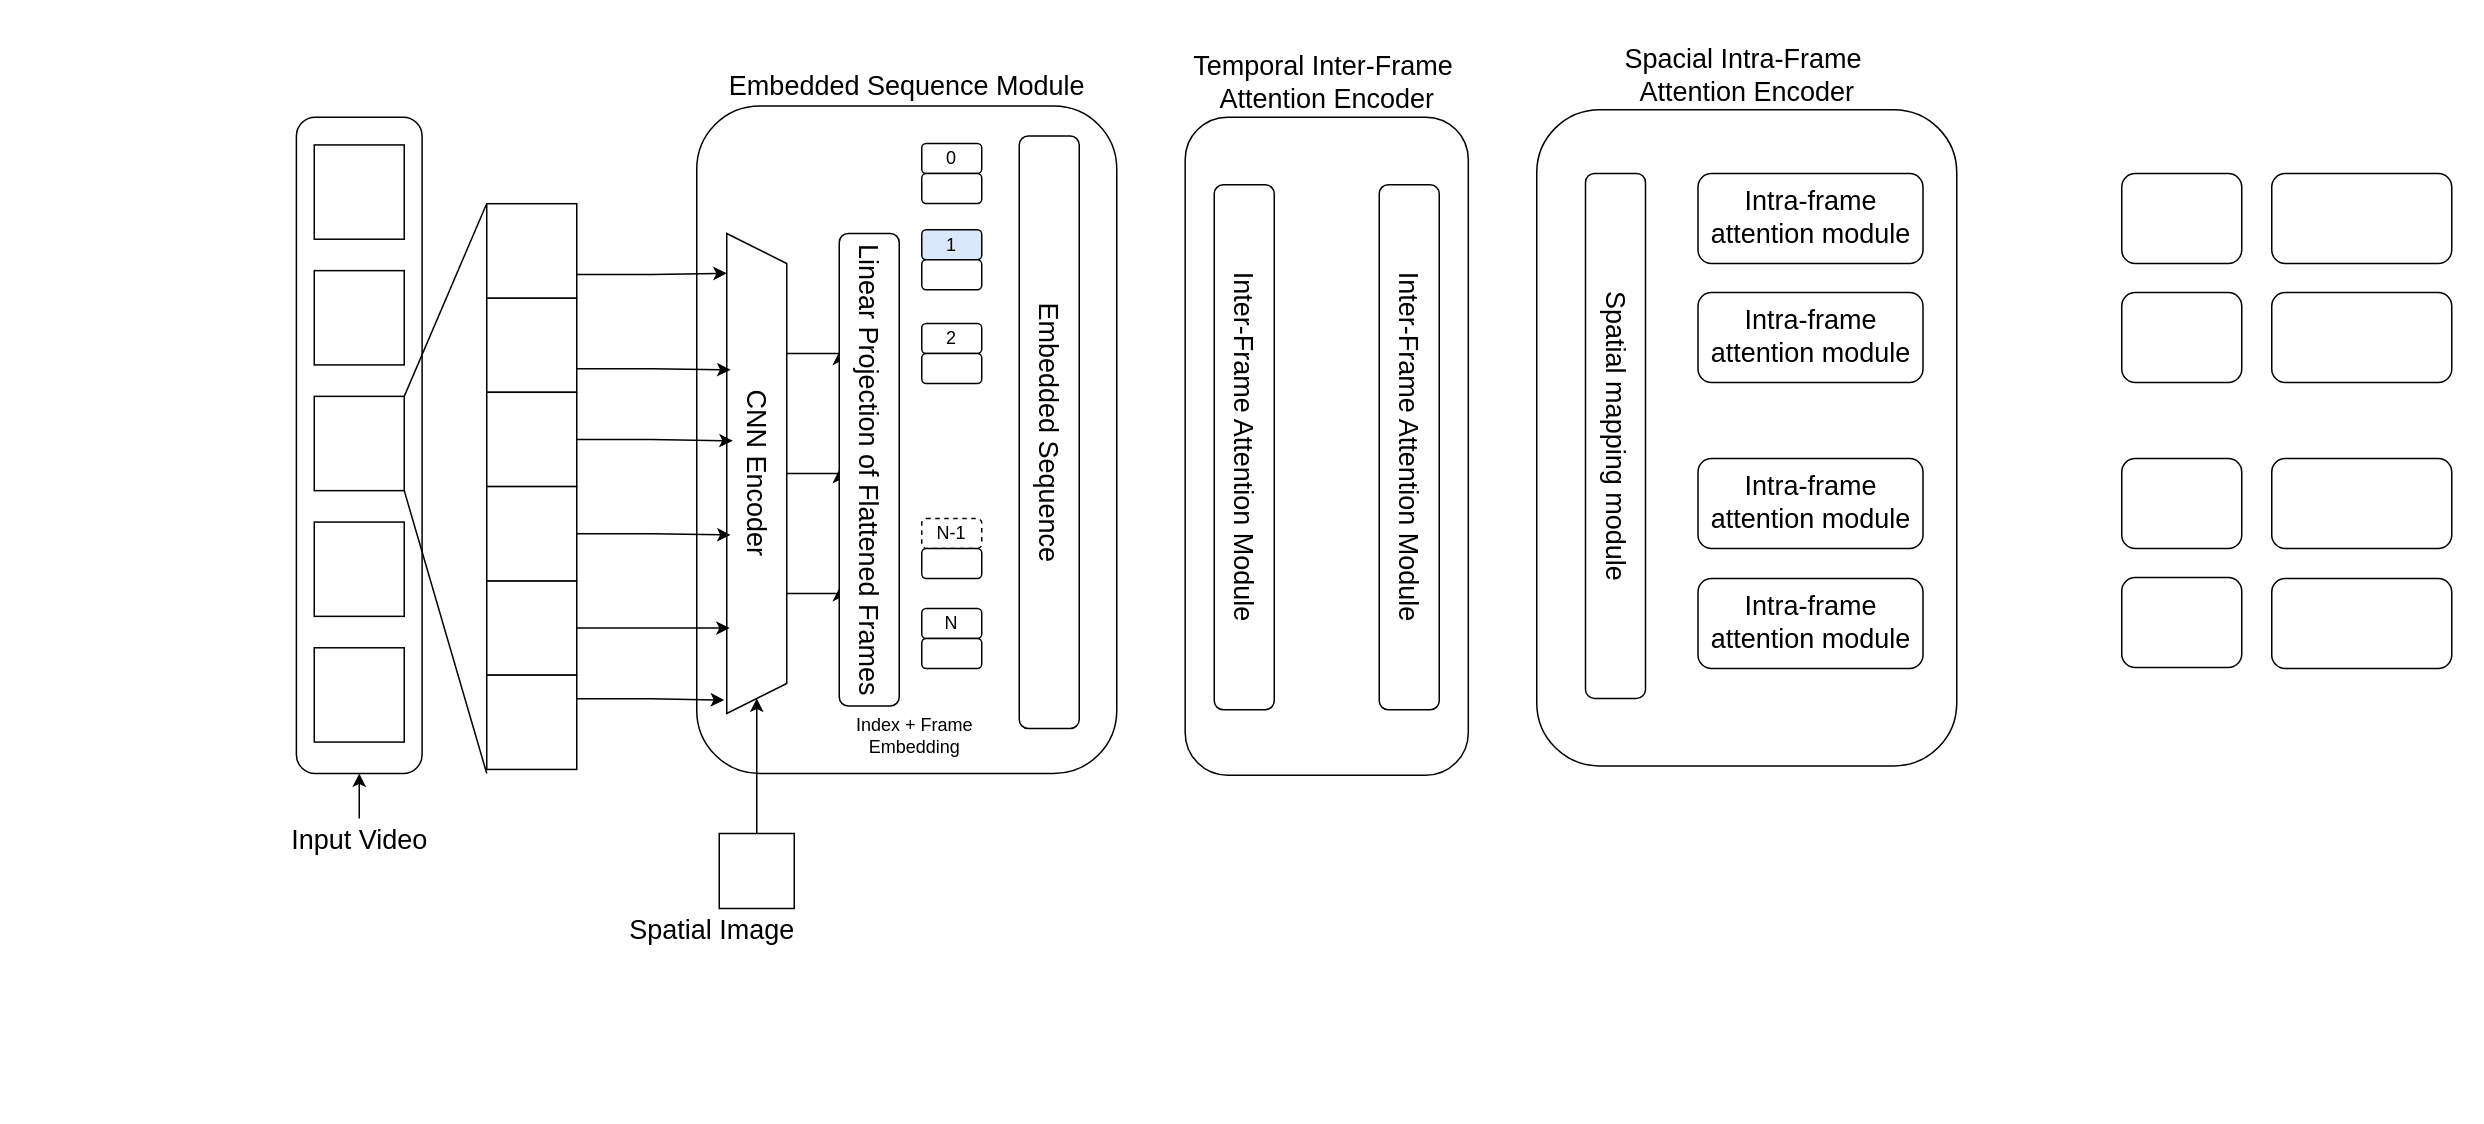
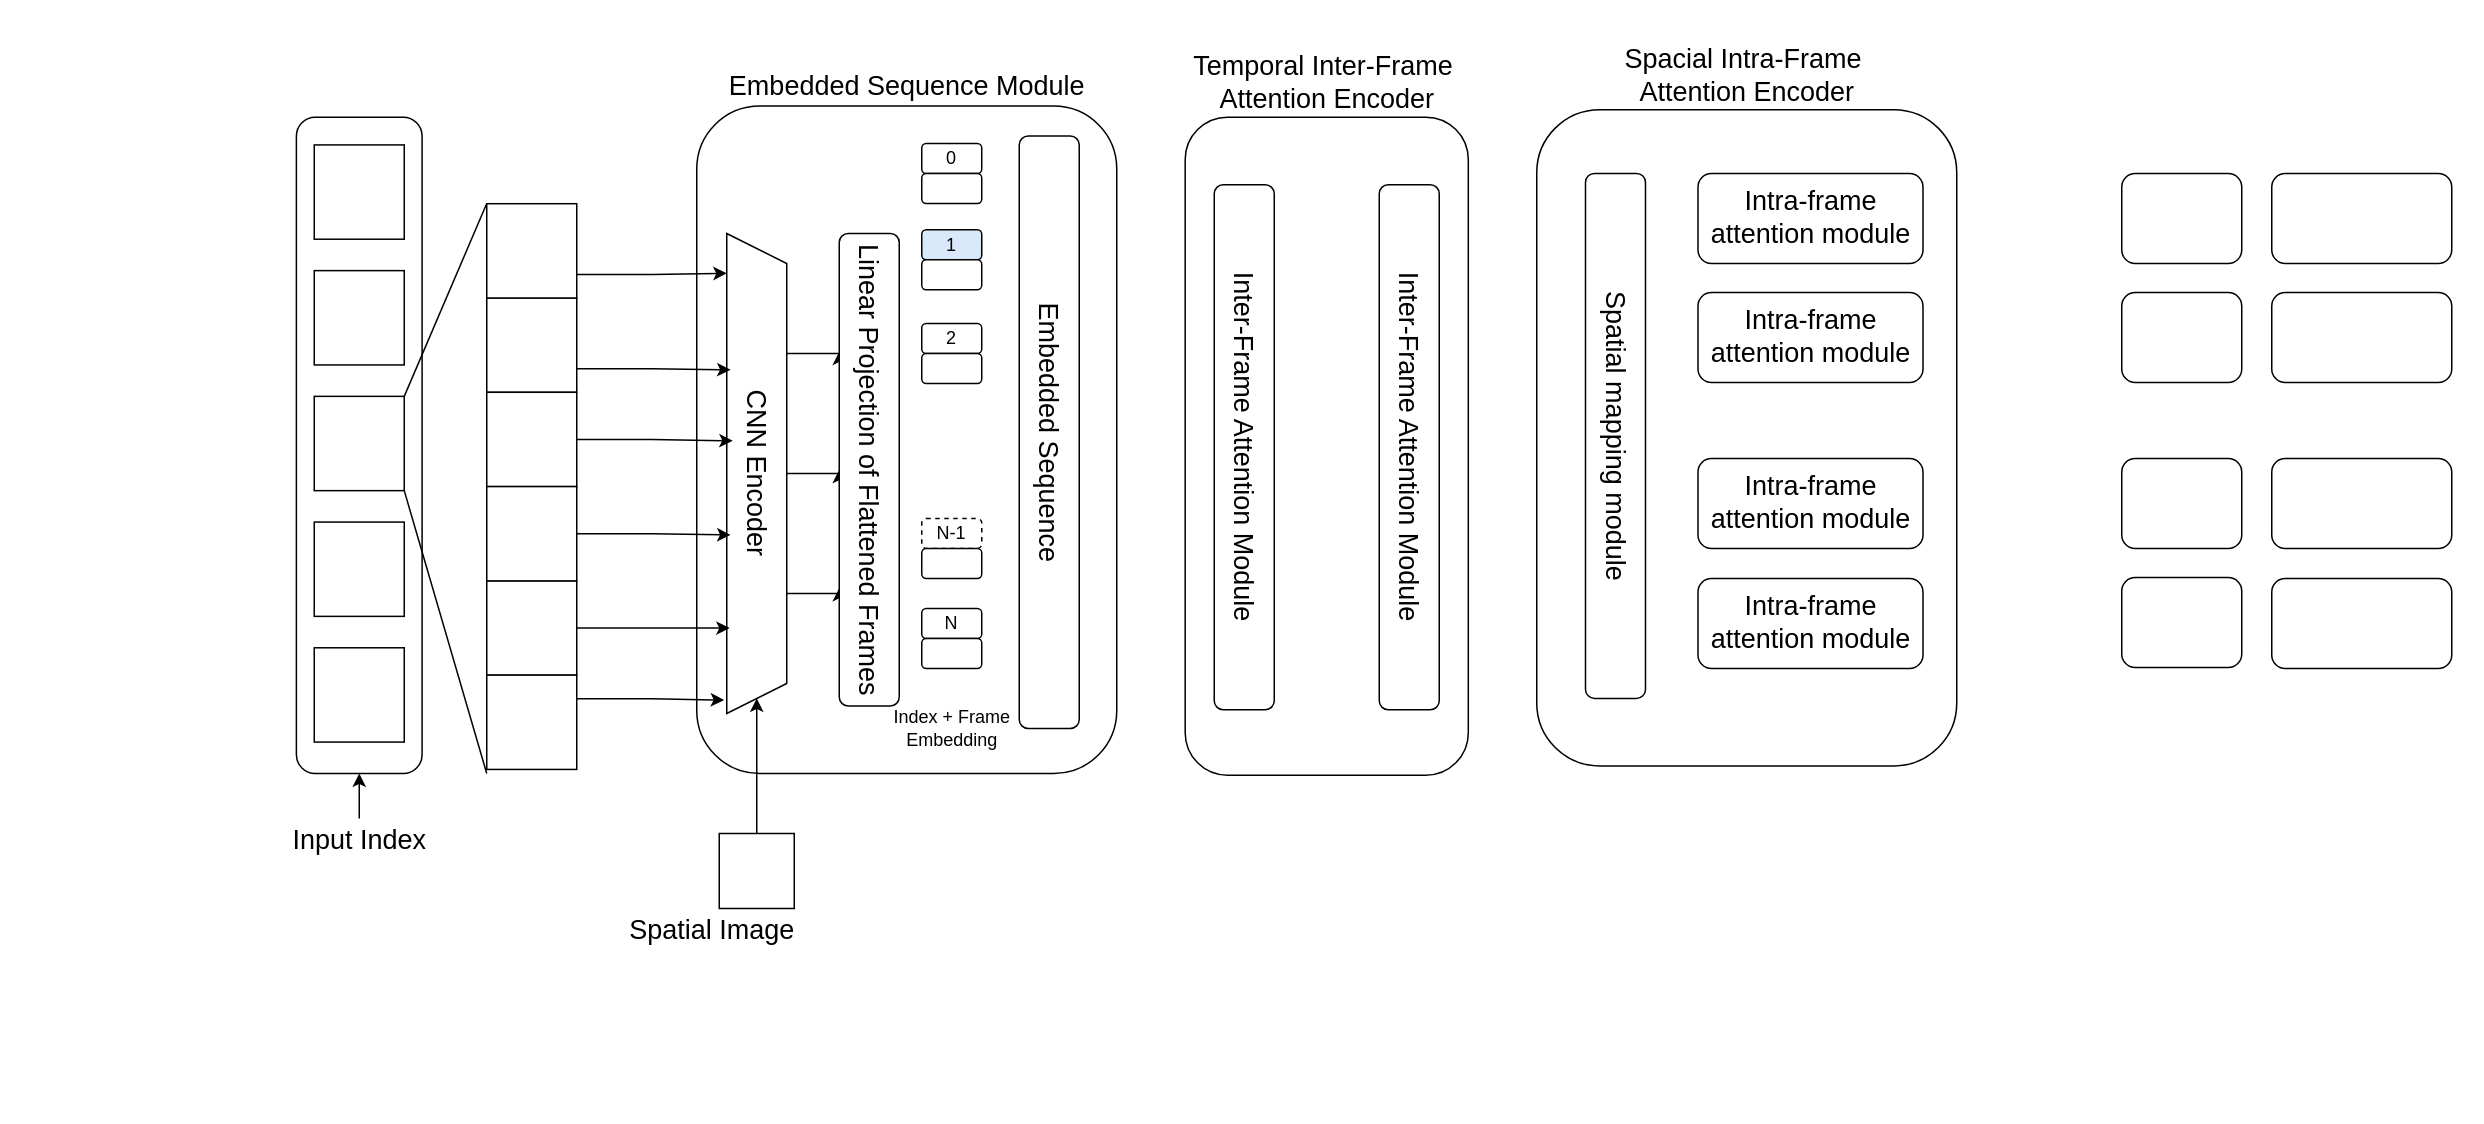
node "Index + Frame Embedding": moved (914, 736) -> (952, 728)
node "Input Video": label "Input Video" -> "Input Index"
